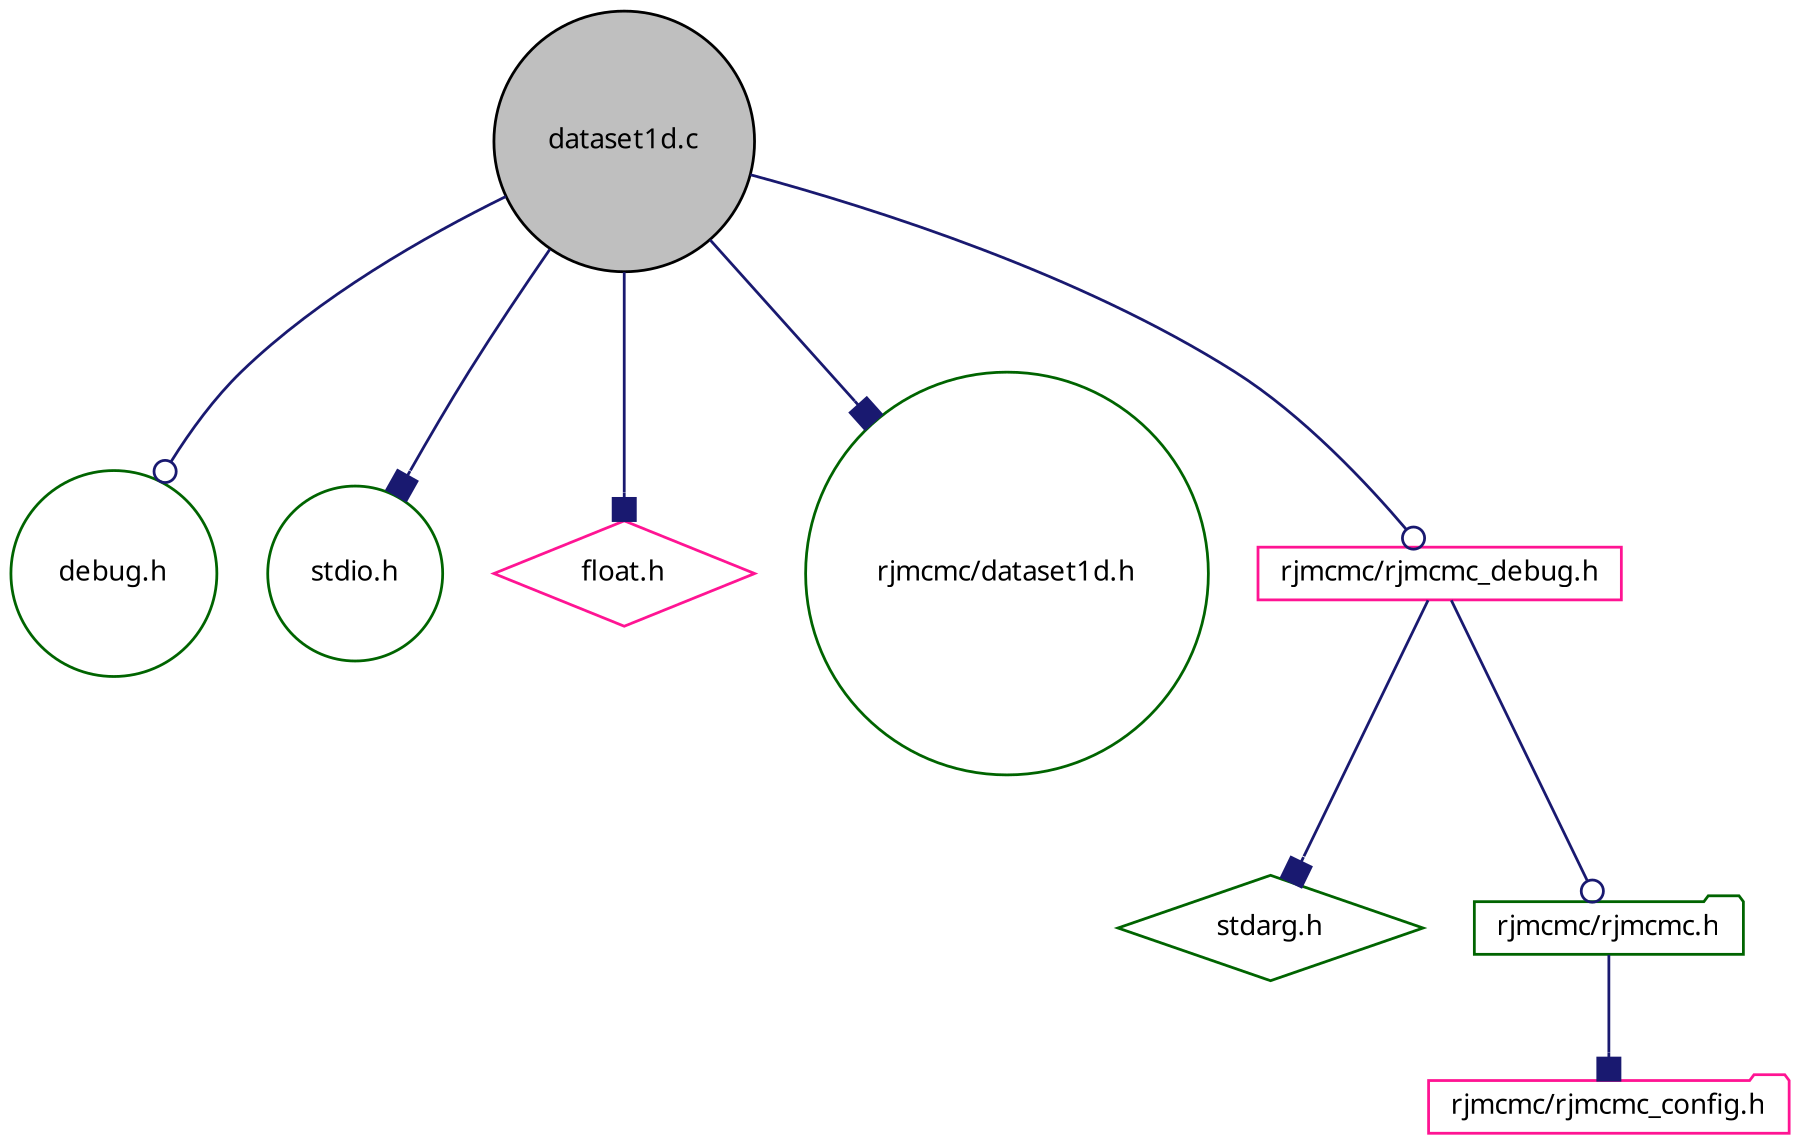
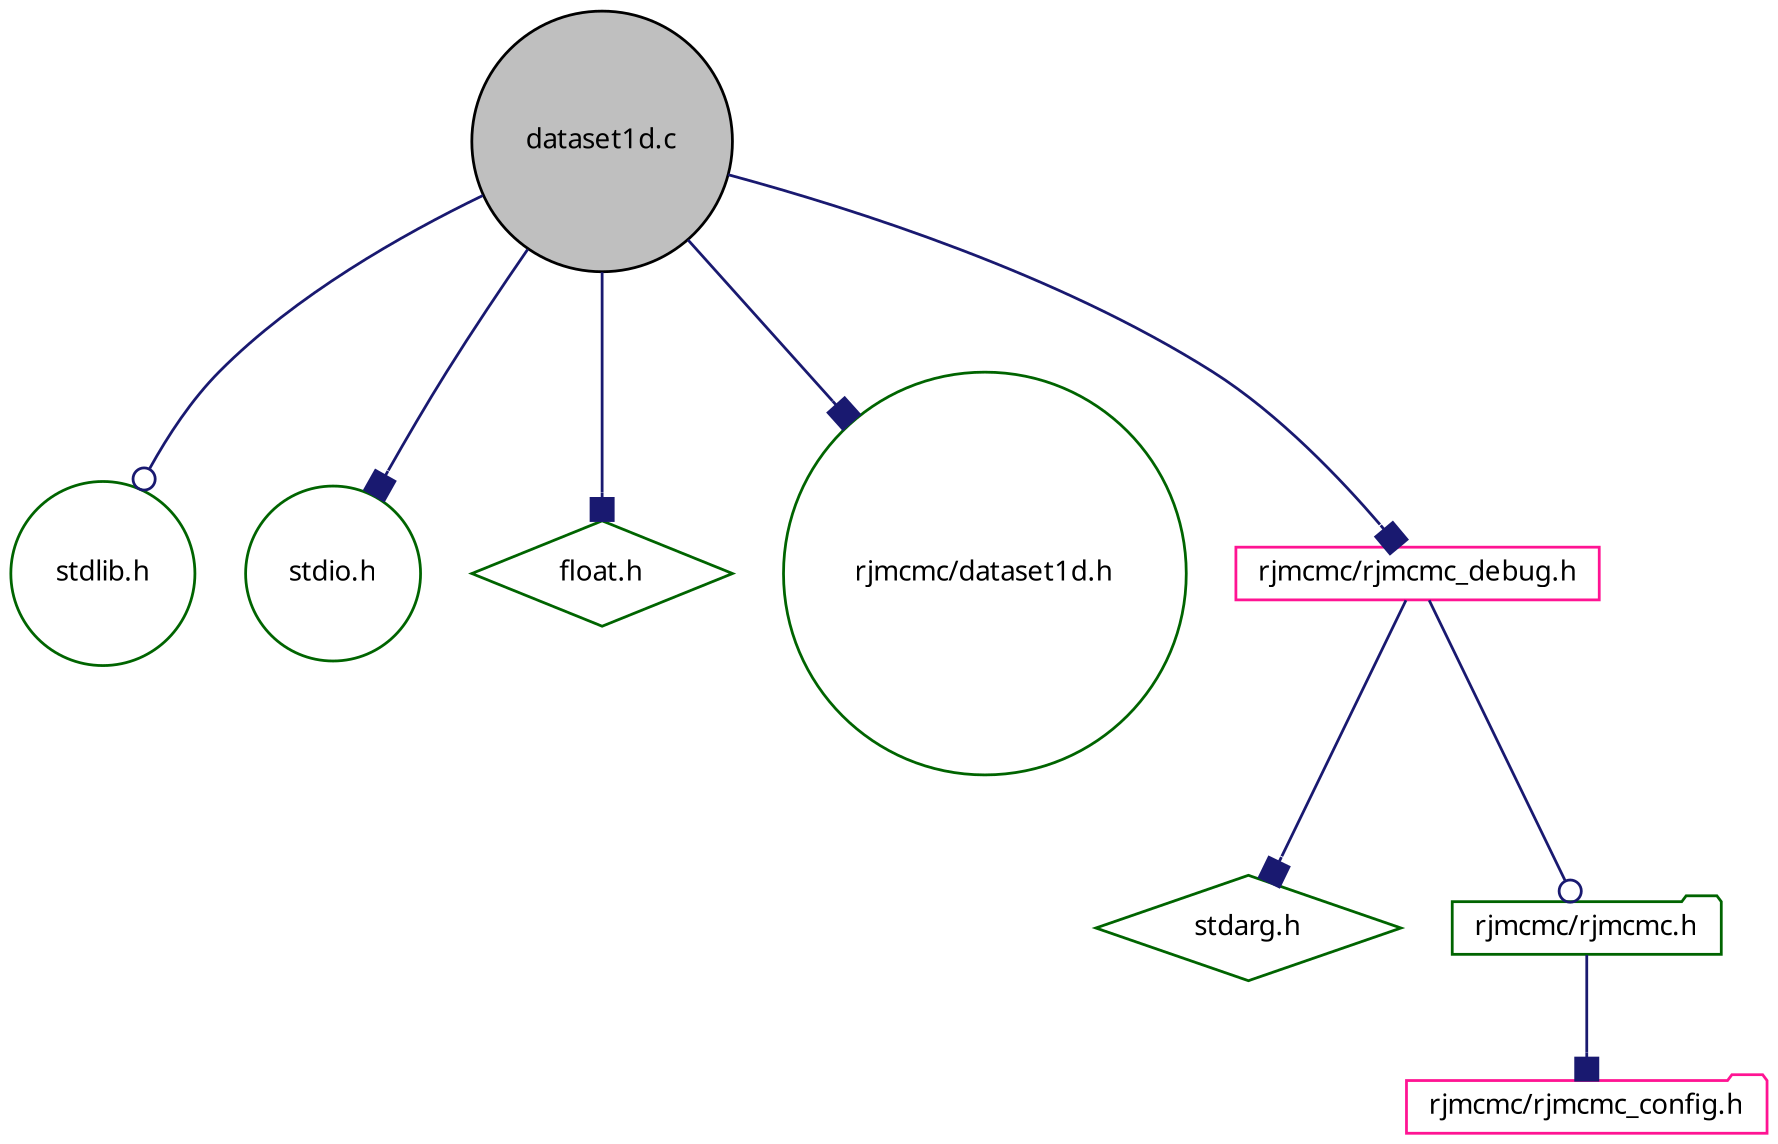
edge "dataset1d.c" -> "rjmcmc/rjmcmc_debug.h": arrowhead odot -> box
node "debug.h": label "debug.h" -> "stdlib.h"
node "float.h": color deeppink -> darkgreen
